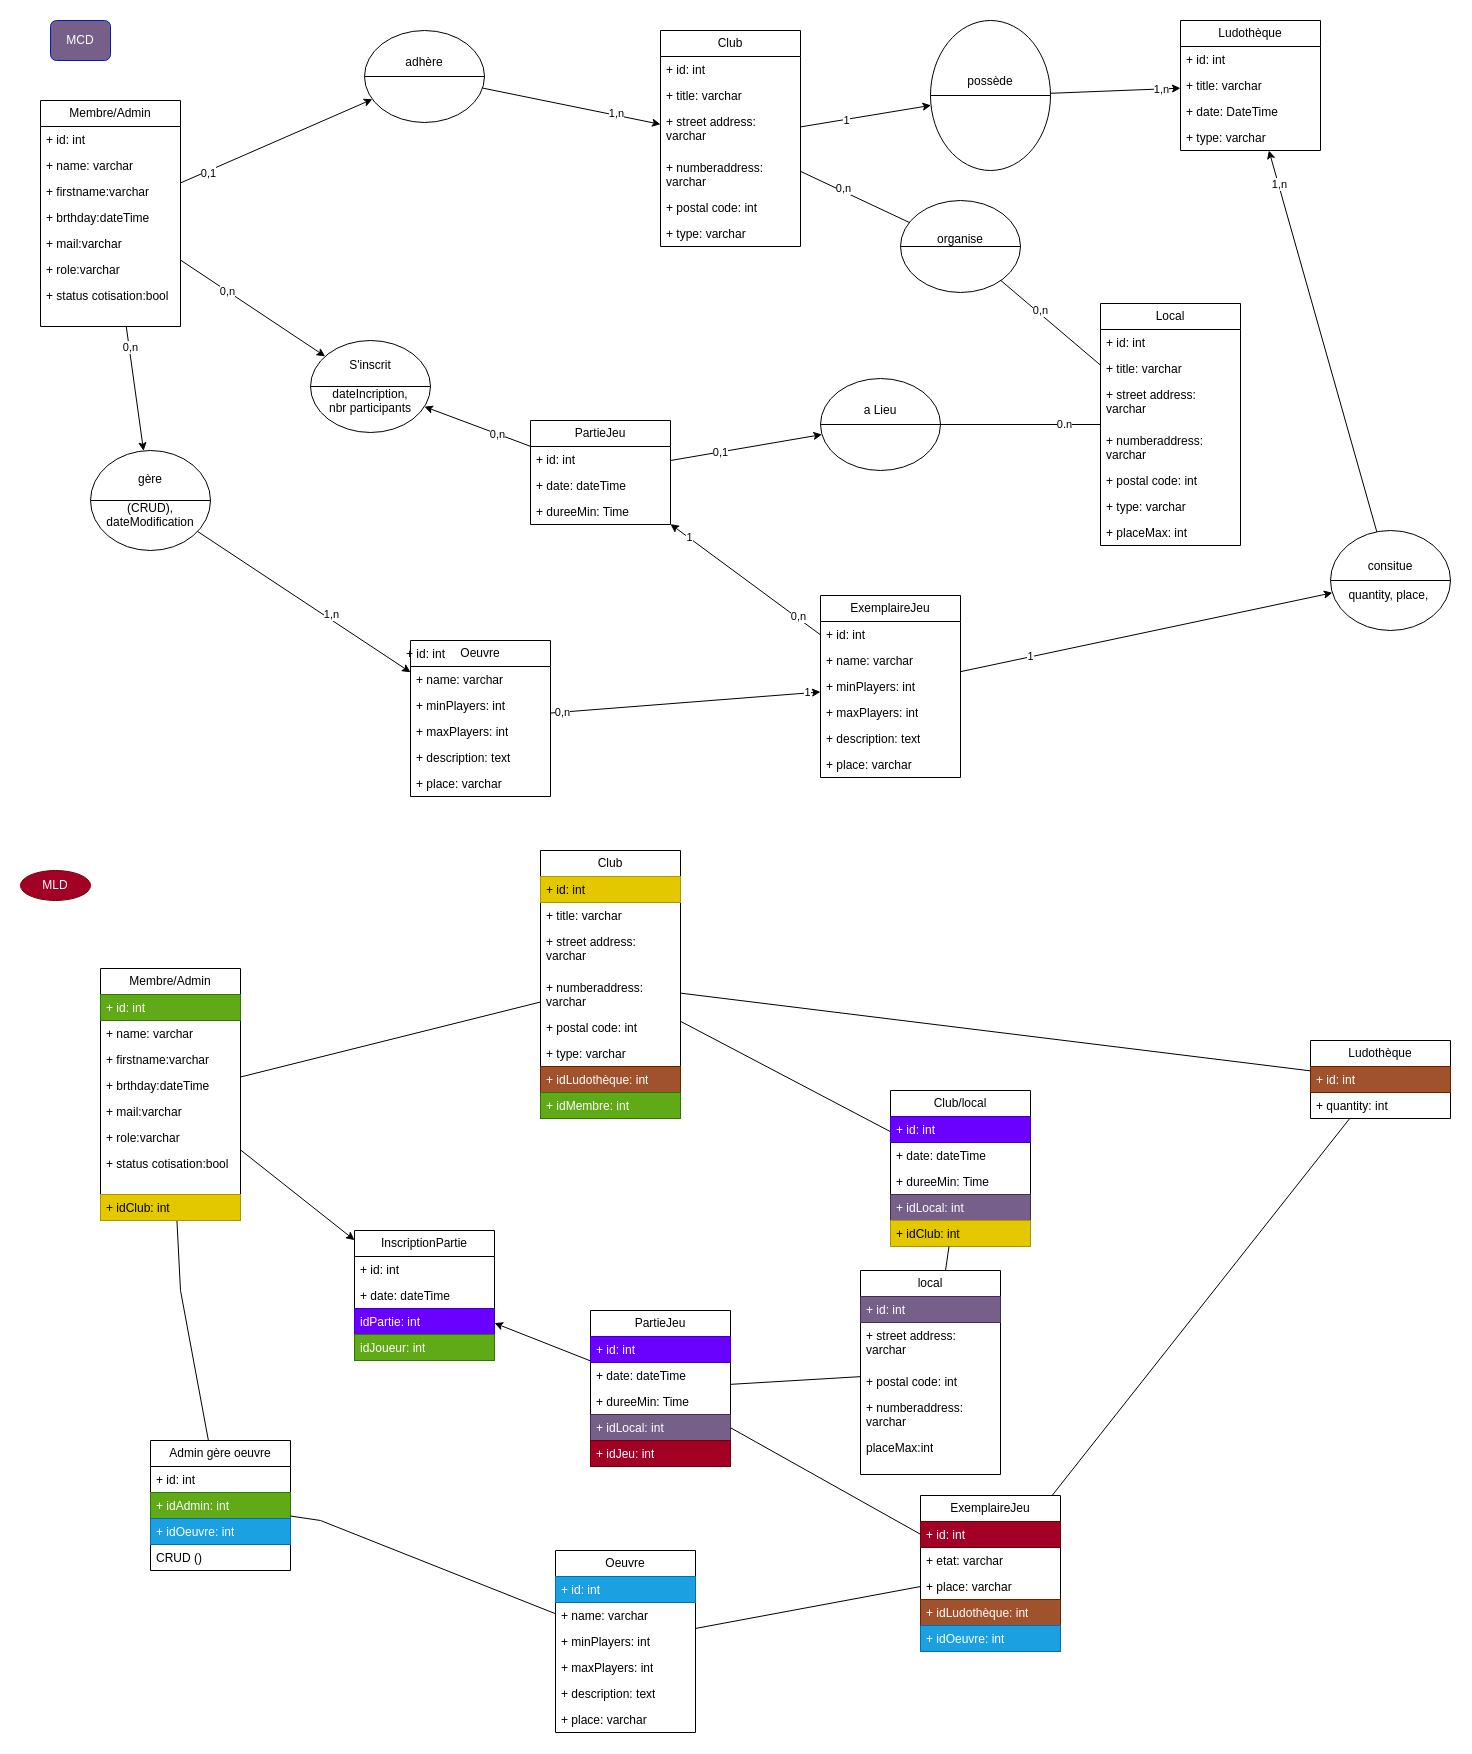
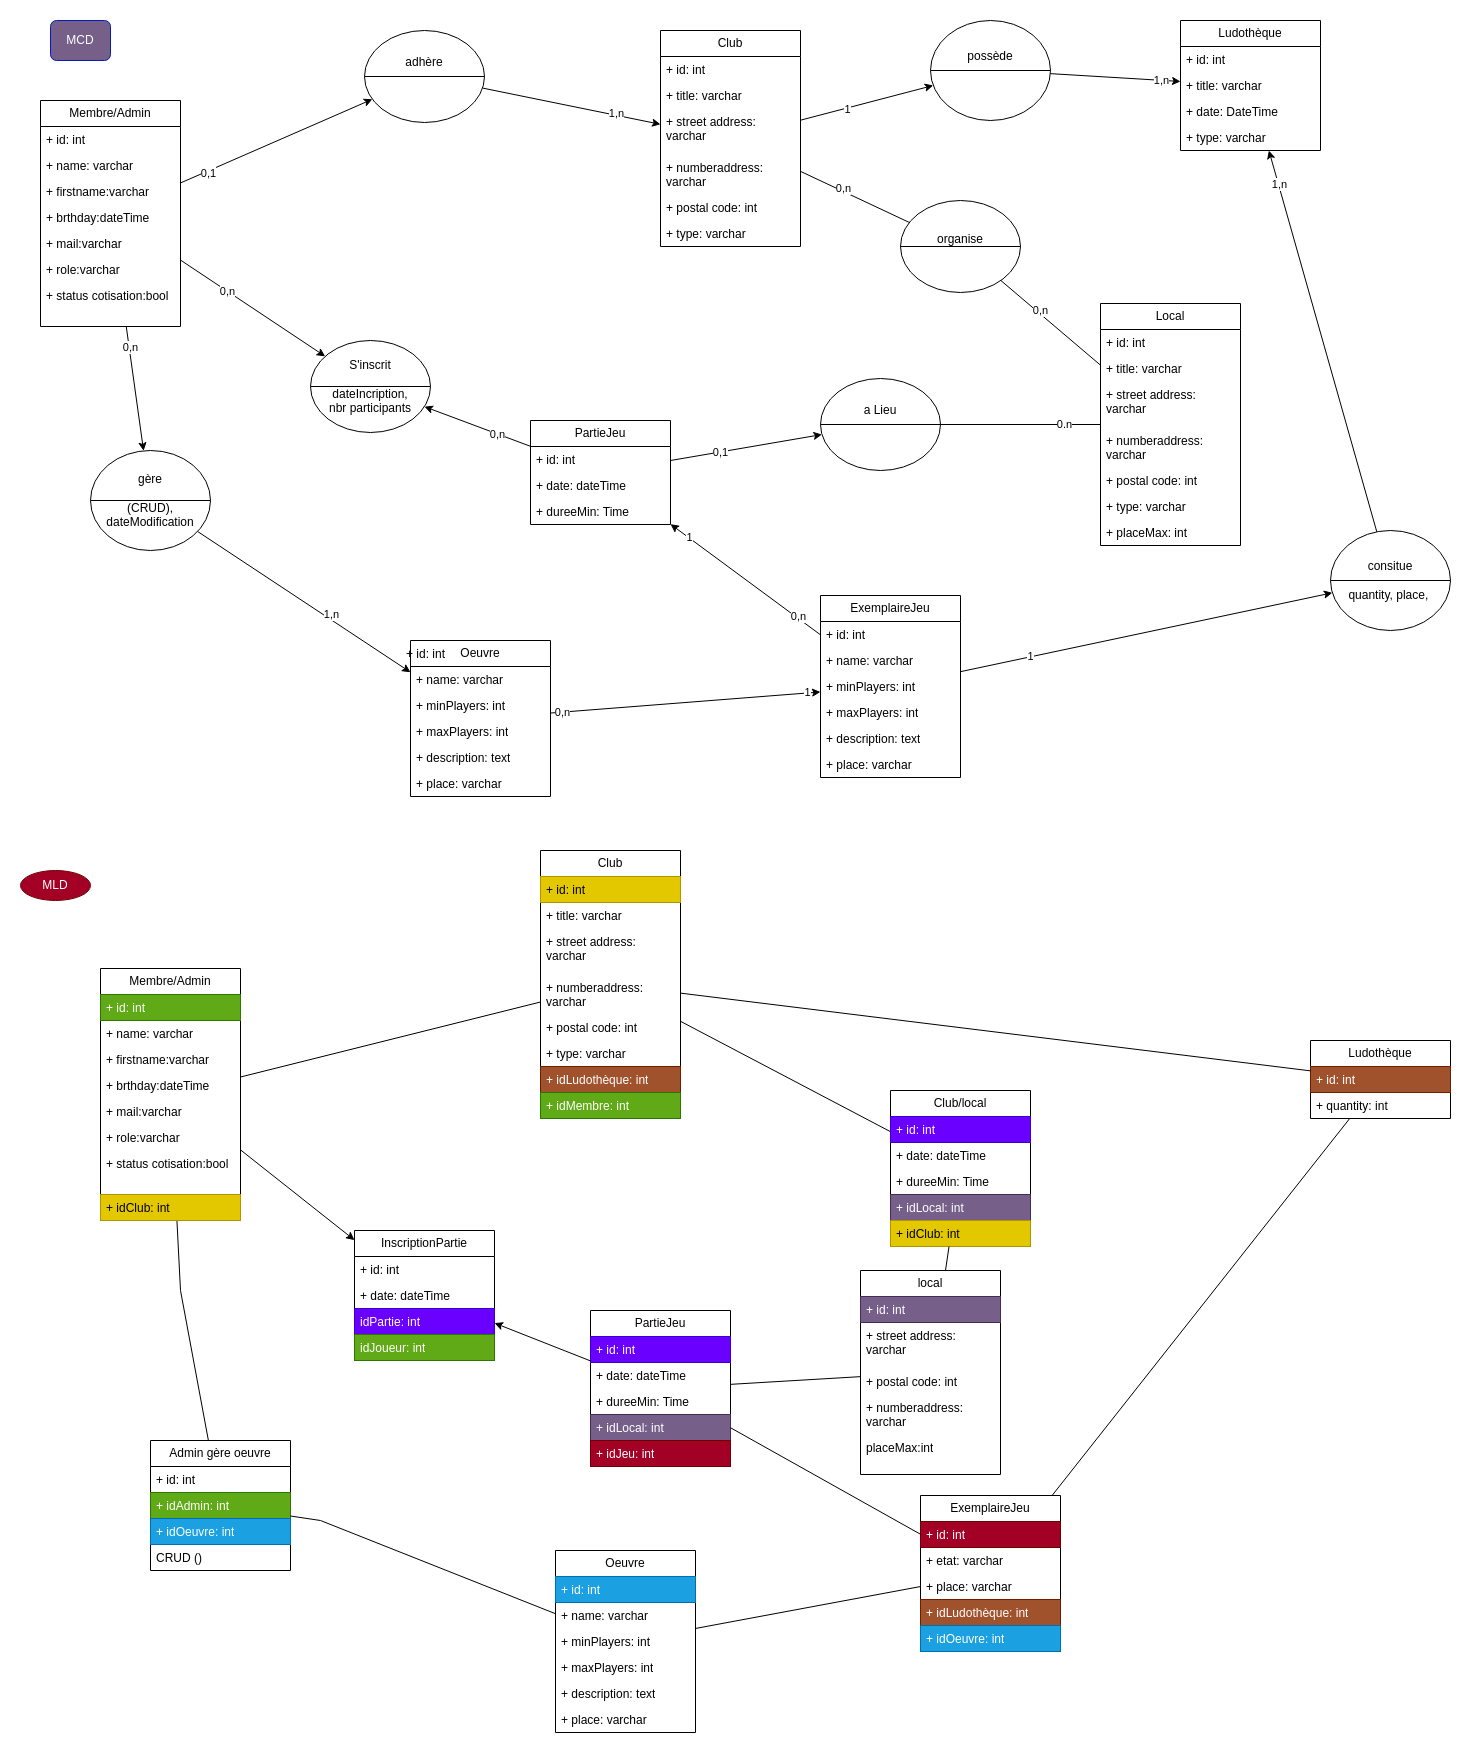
node "possède": size 120x150 -> 120x100
